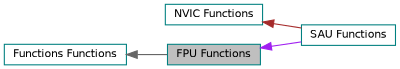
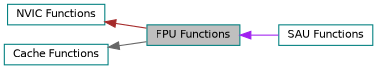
edge "SAU Functions" -> "NVIC Functions": now "FPU Functions" -> "NVIC Functions"
node "Functions Functions": label "Functions Functions" -> "Cache Functions"
